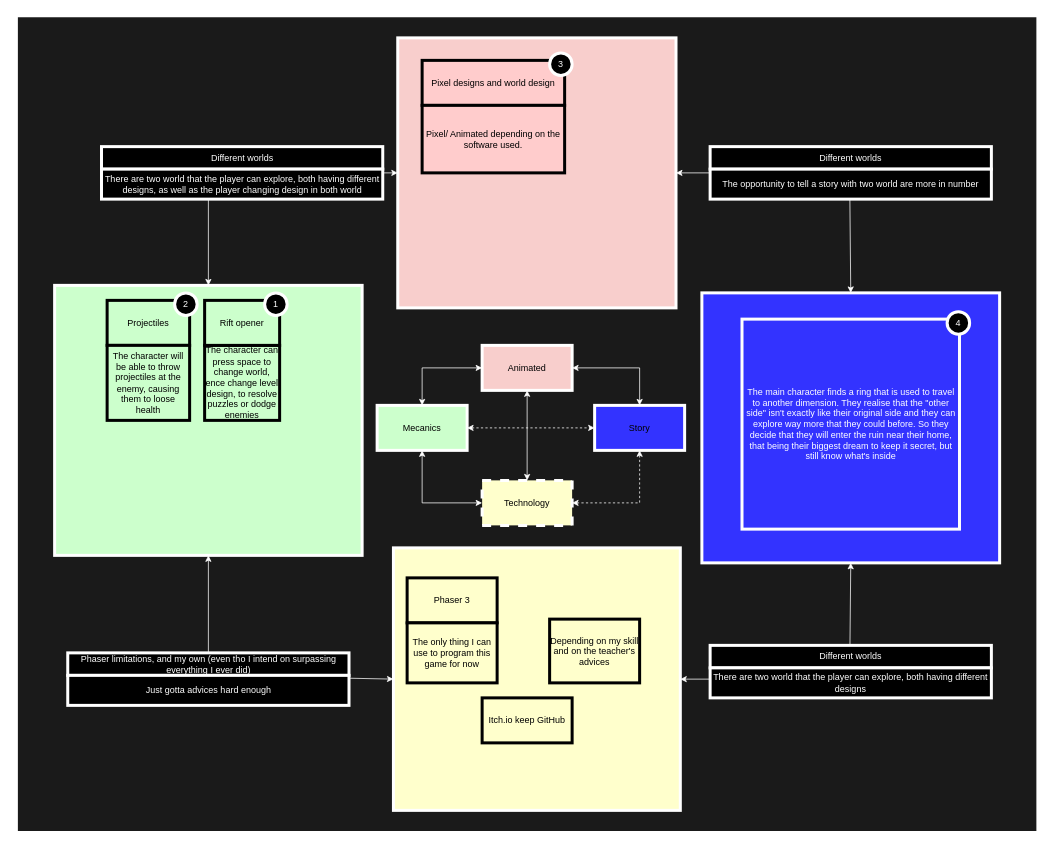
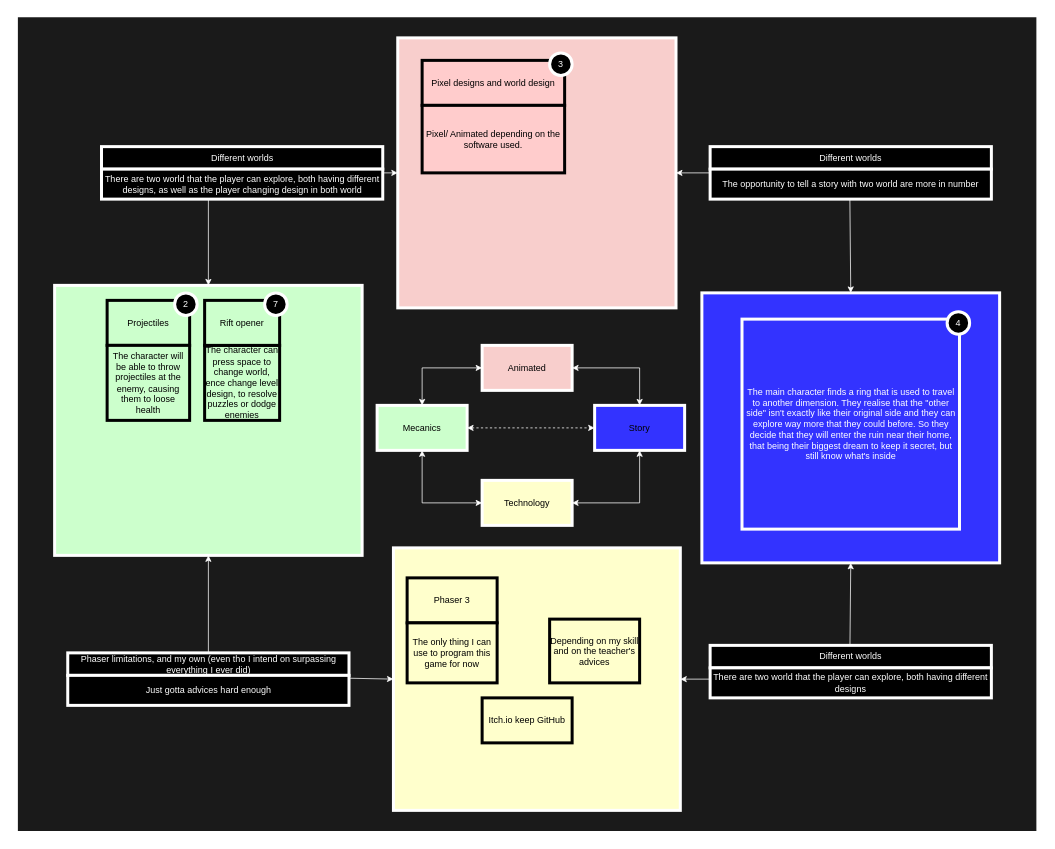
node "1": label "1" -> "7"
edge "Animated" -- "Technology": removed
node "Technology": style dashed -> solid
edge "Story" -- "Technology": style dashed -> solid
